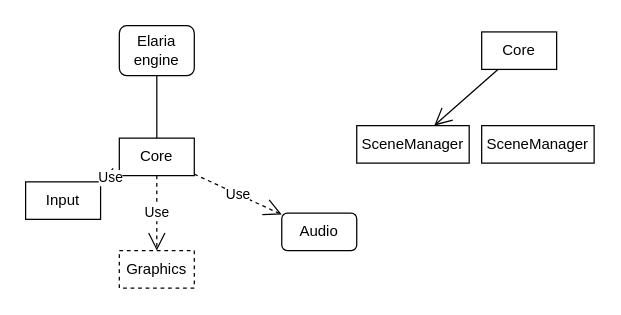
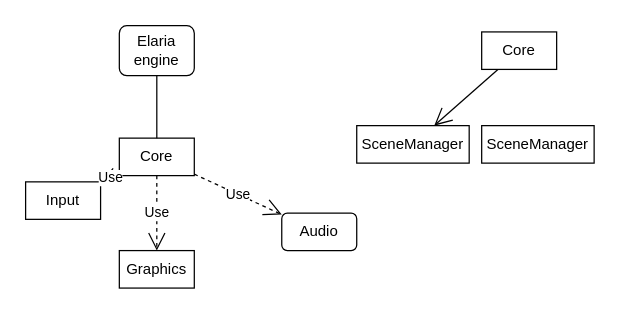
node "Graphics": style dashed -> solid
